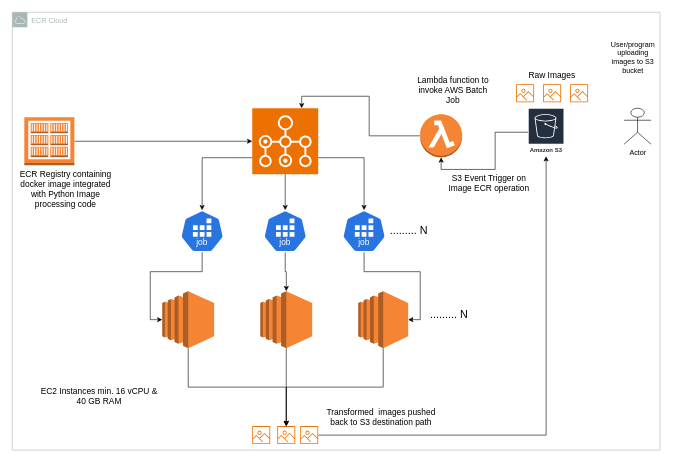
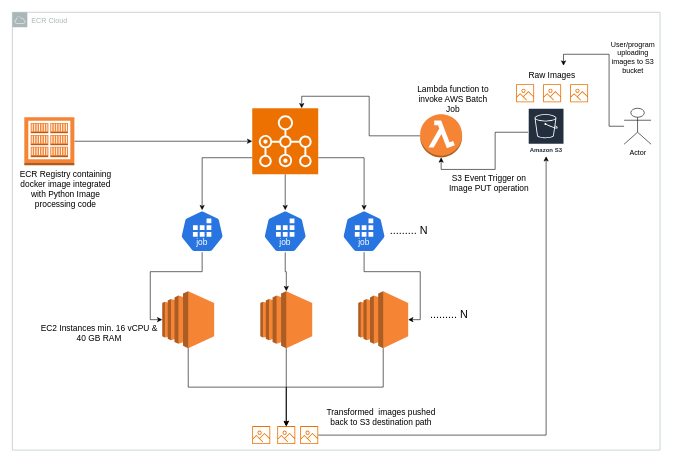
edge "Actor" -> "Raw Images": added
node "Lambda function to invoke AWS Batch Job": moved (453, 90) -> (453, 99)
node "S3 Event Trigger on Image ECR operation": label "S3 Event Trigger on Image ECR operation" -> "S3 Event Trigger on Image PUT operation"
node "EC2 Instances min. 16 vCPU & 40 GB RAM": moved (99, 396) -> (99, 333)
